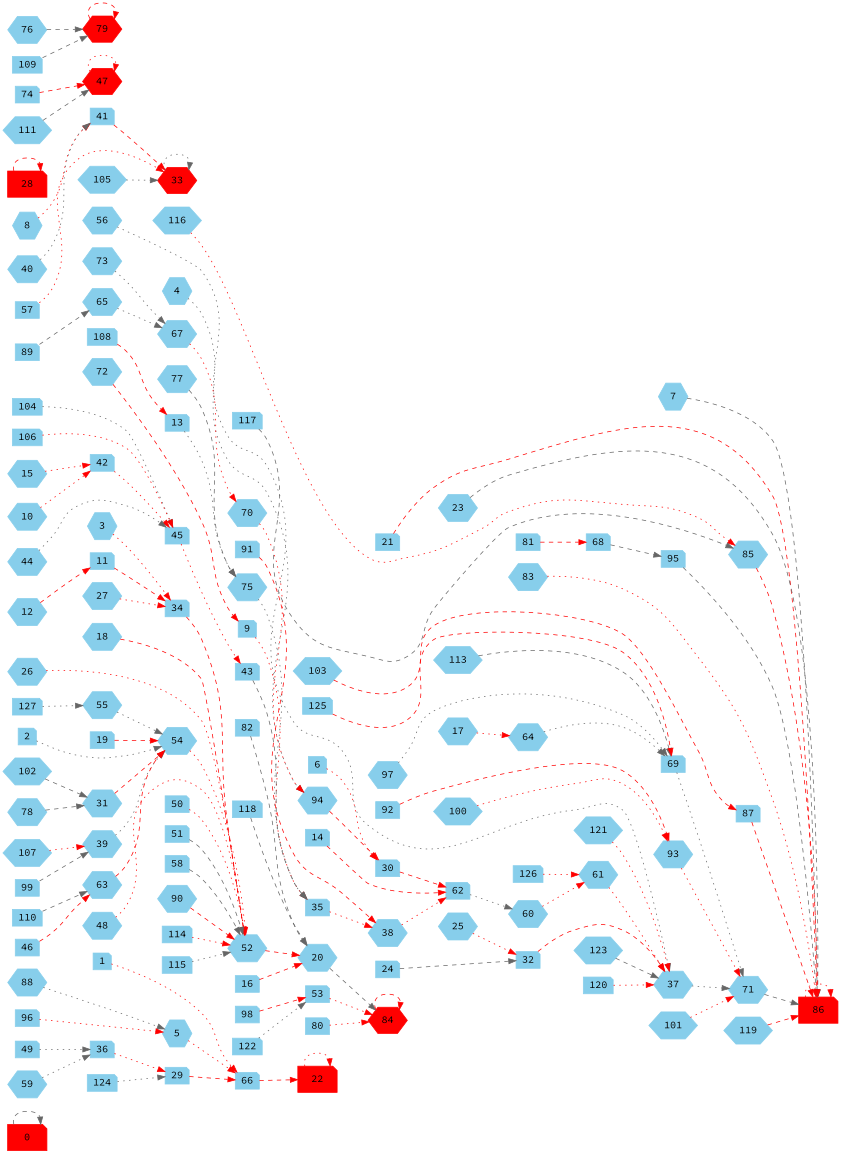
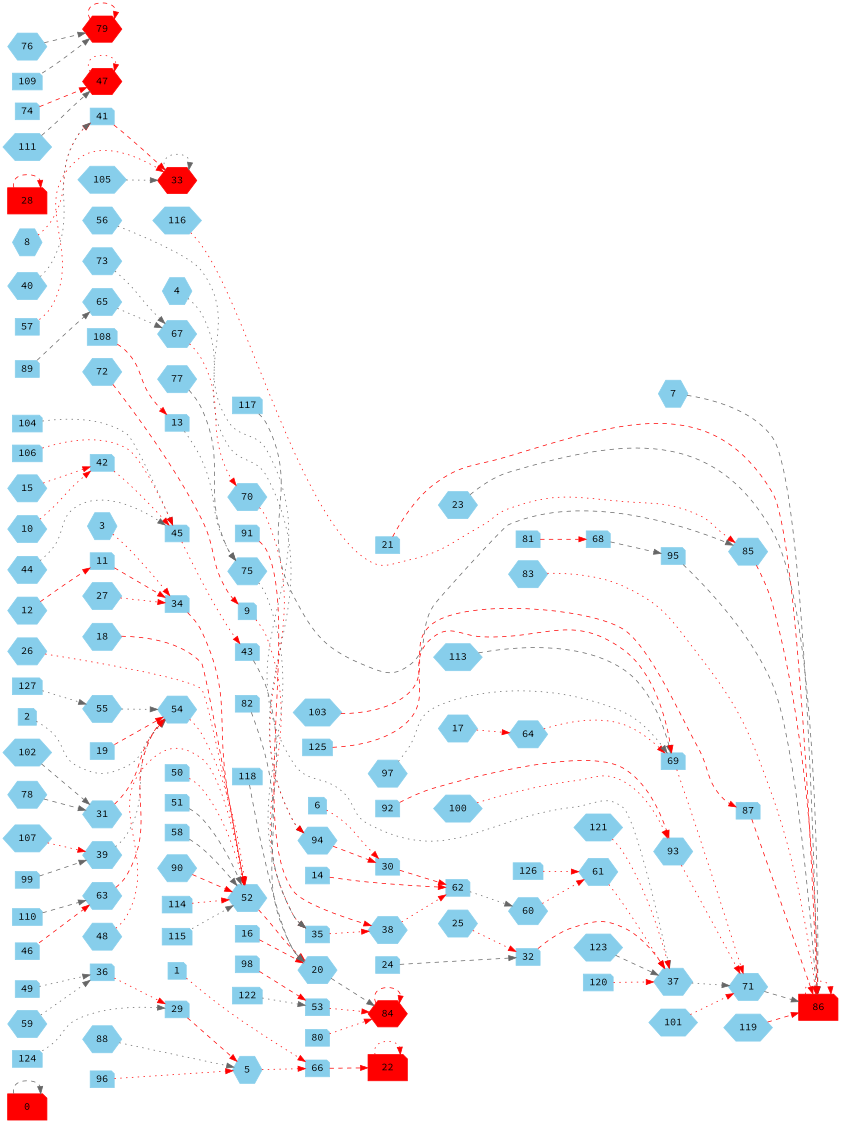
edge "64" -> "69": color gray40 -> red
edge "69" -> "71": color gray40 -> red
edge "29" -> "66": now "29" -> "5"
